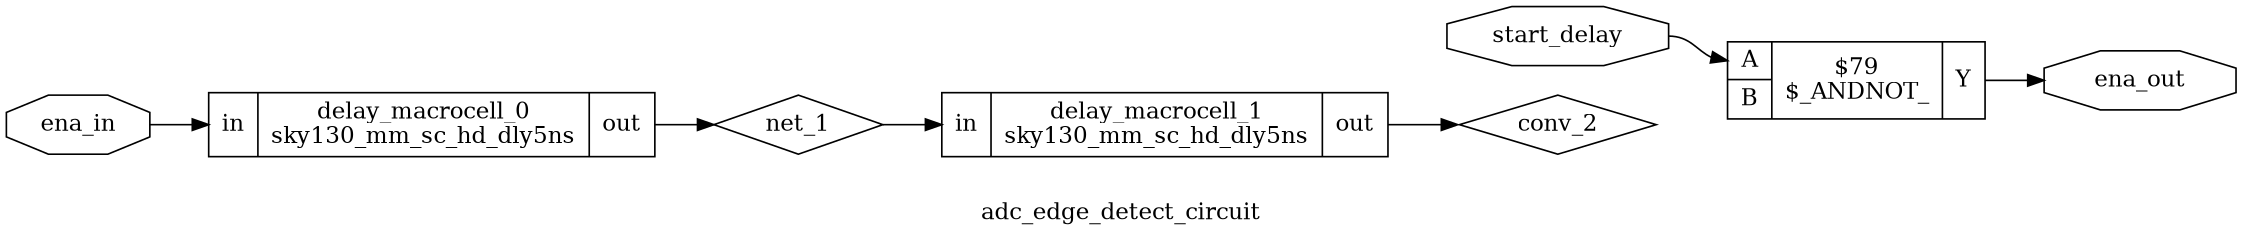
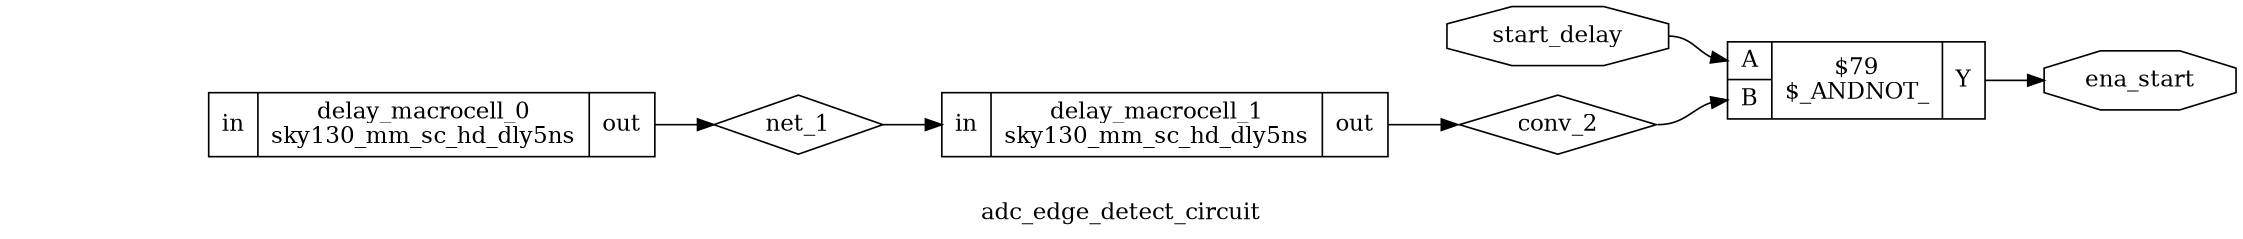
node "ena_out": label "ena_out" -> "ena_start"
edge "conv_2" -> "A": added
node "ena_in": removed
